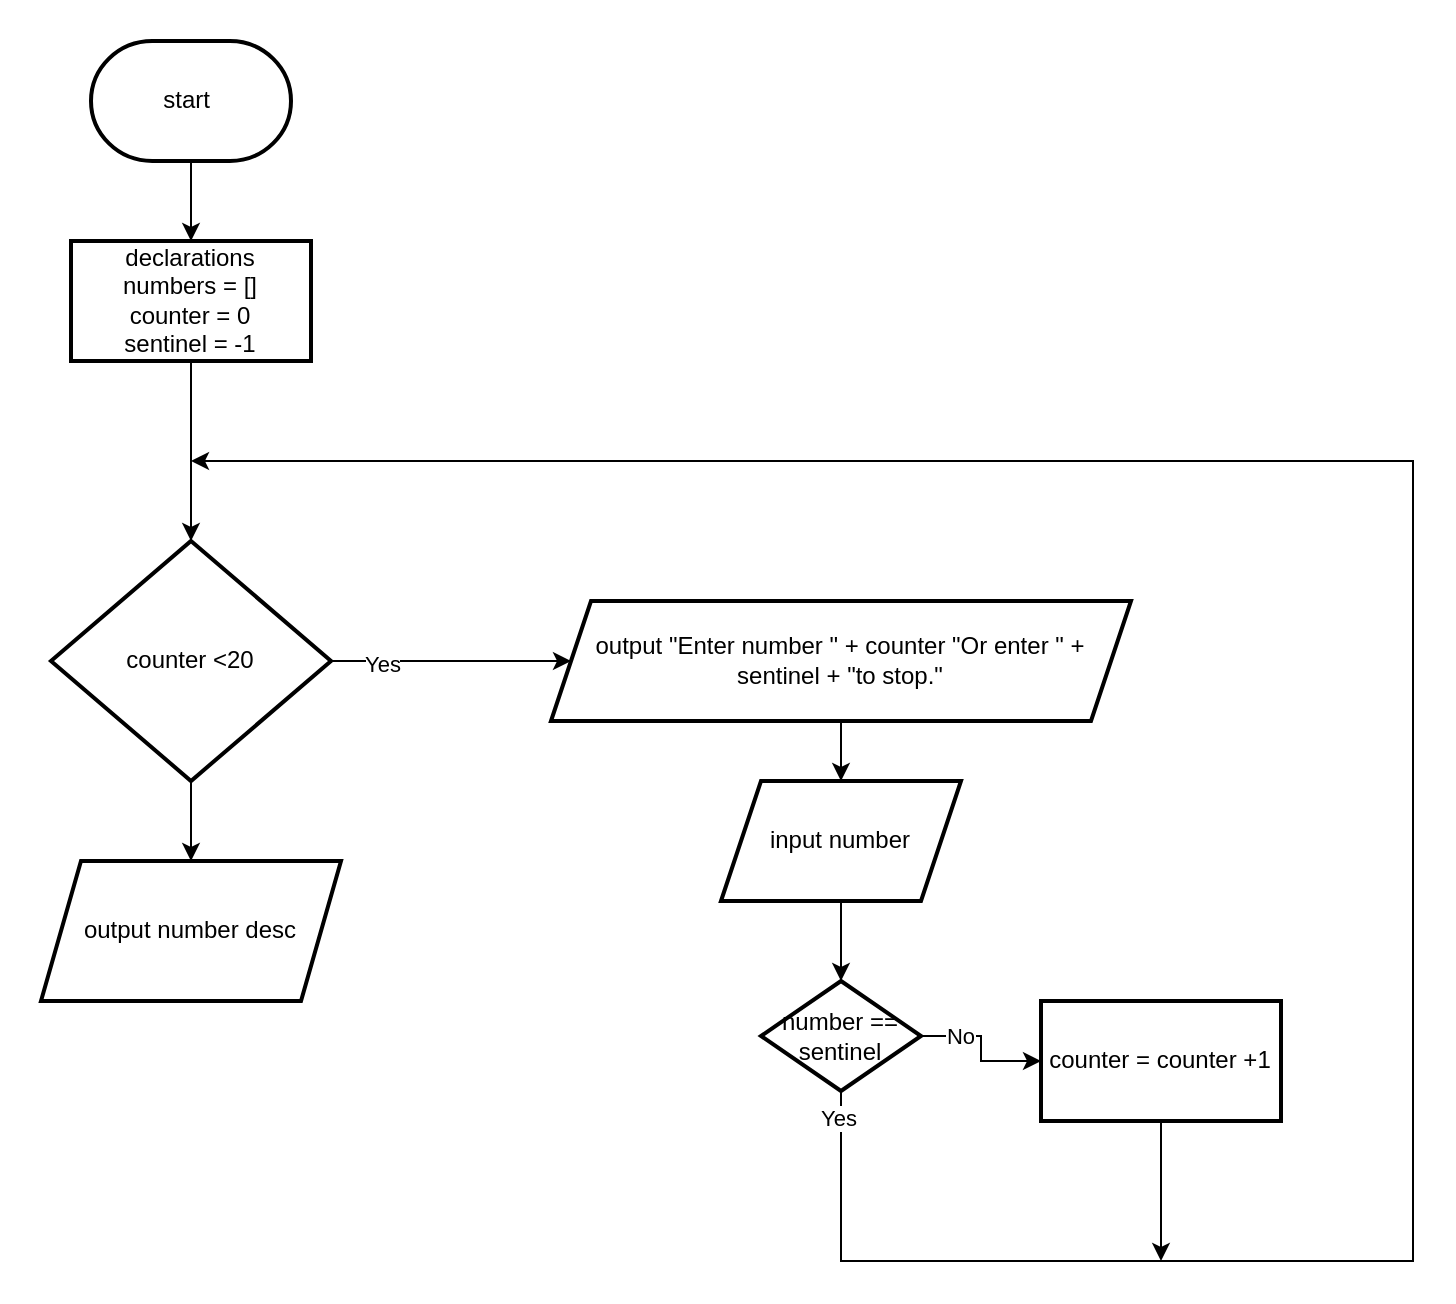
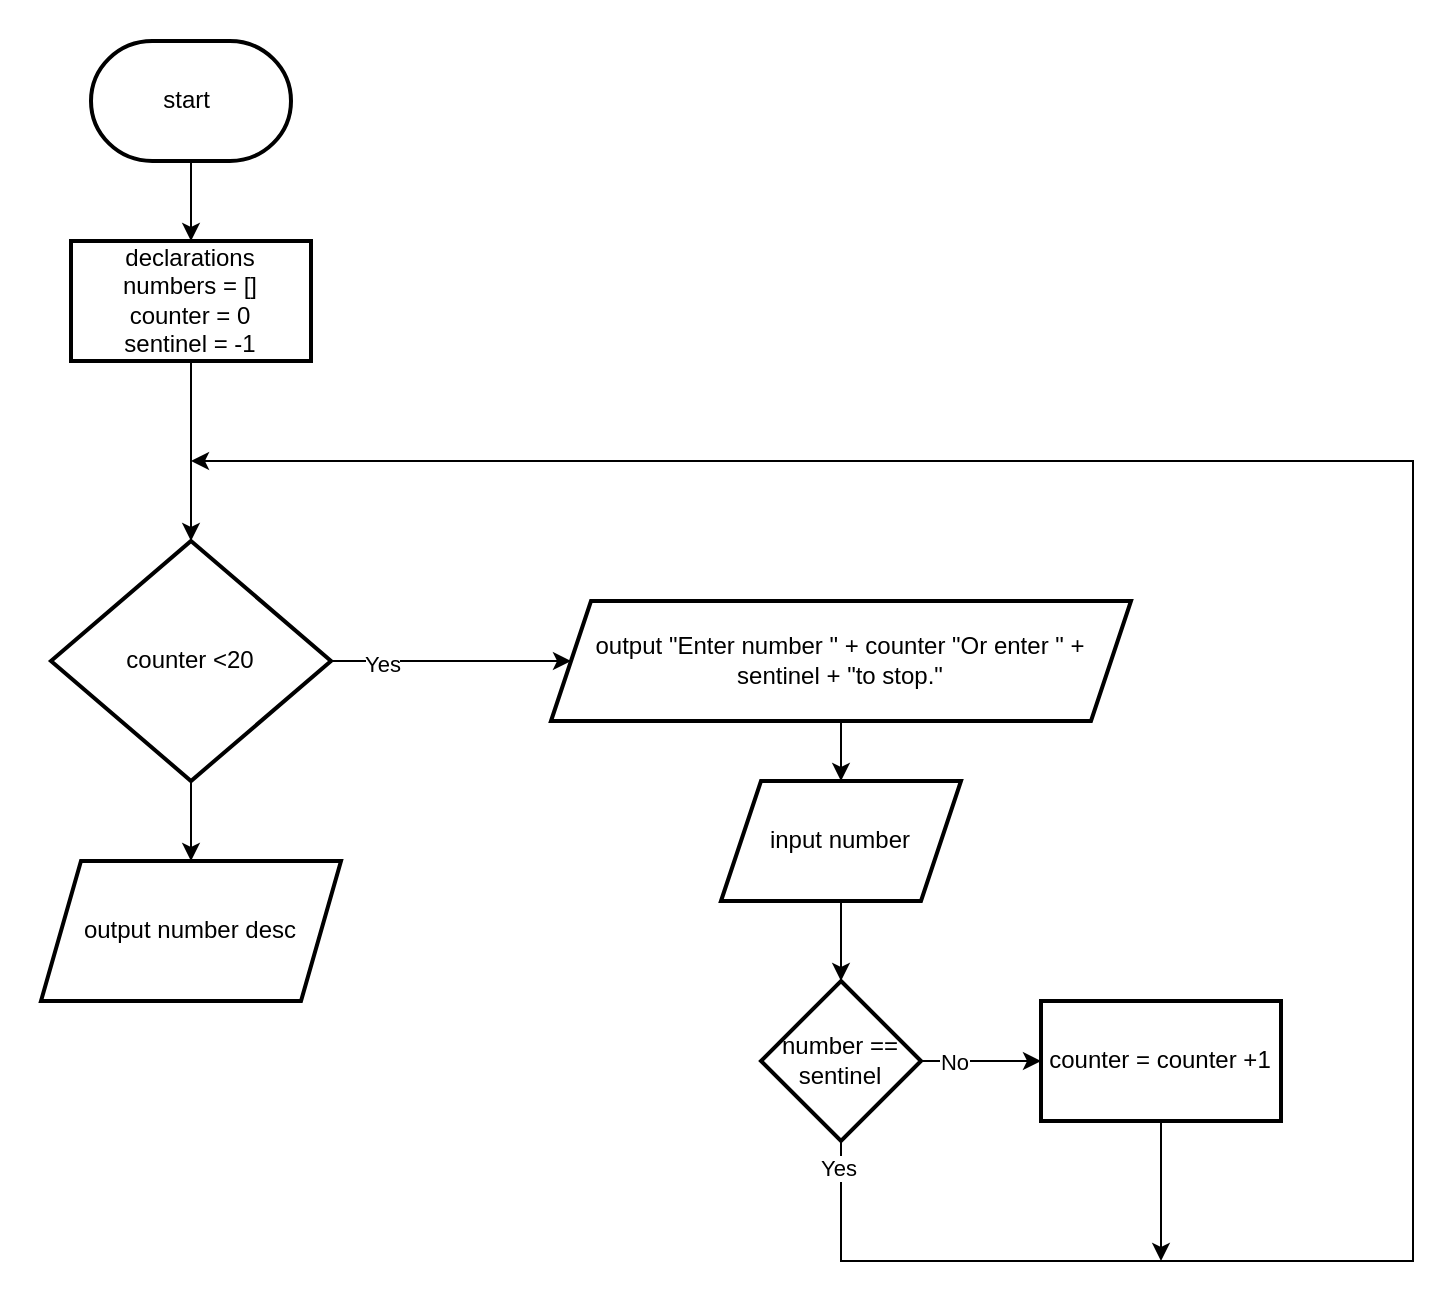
node "number == sentinel": size 160x110 -> 160x160
